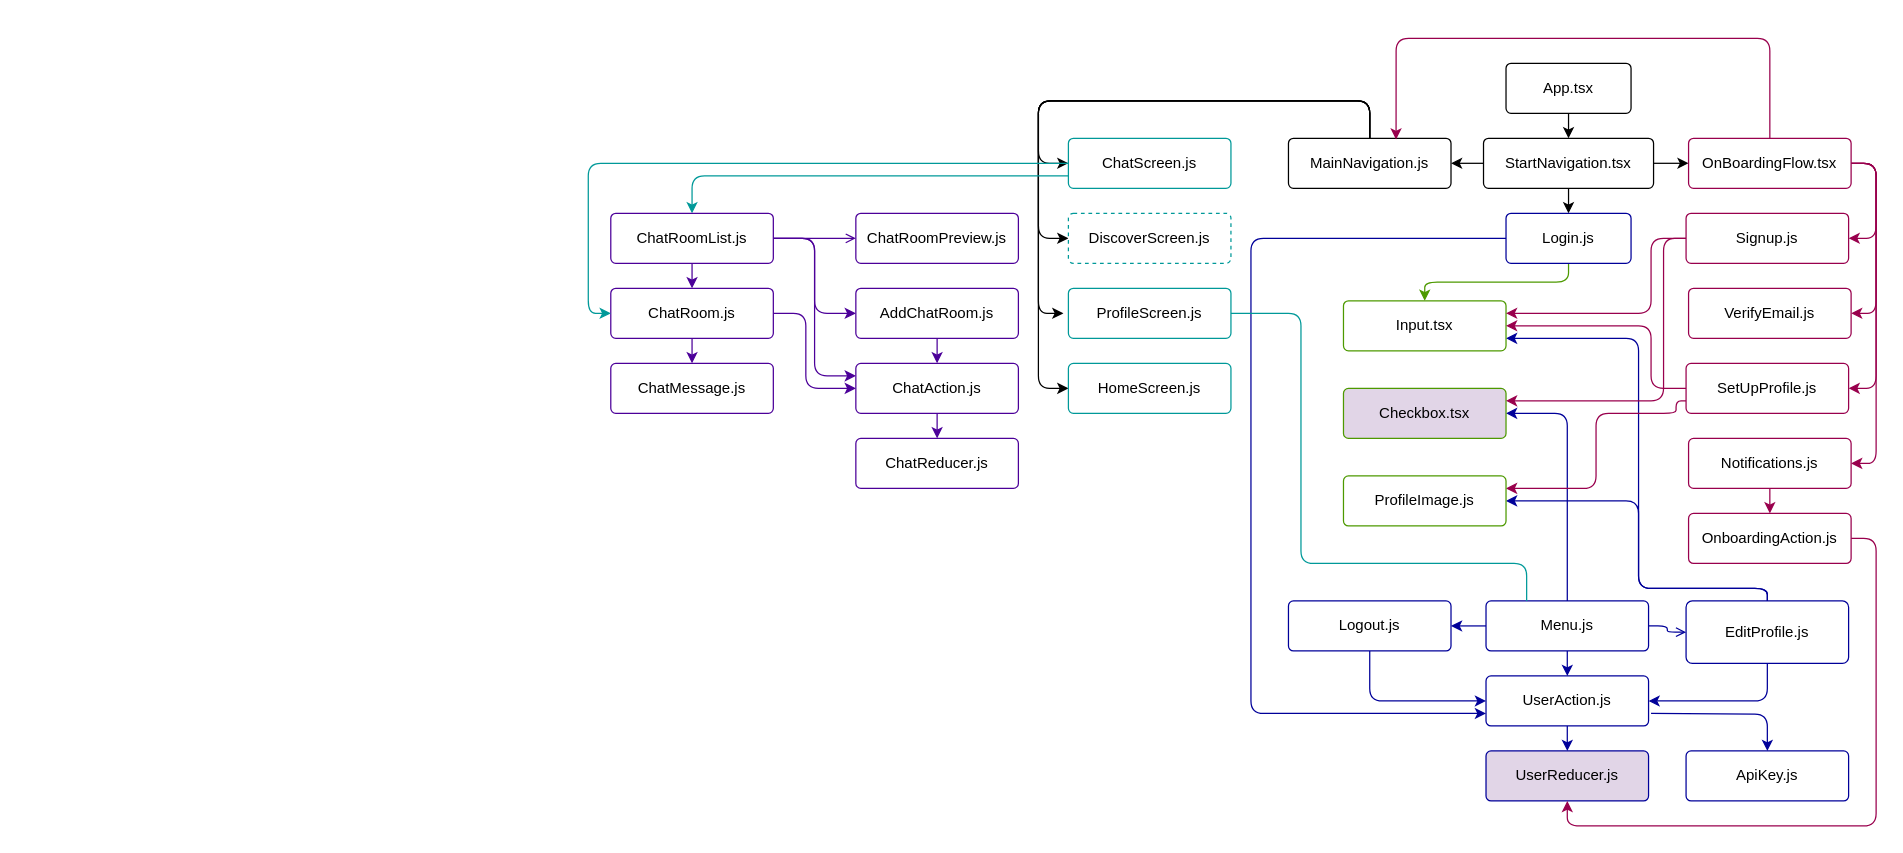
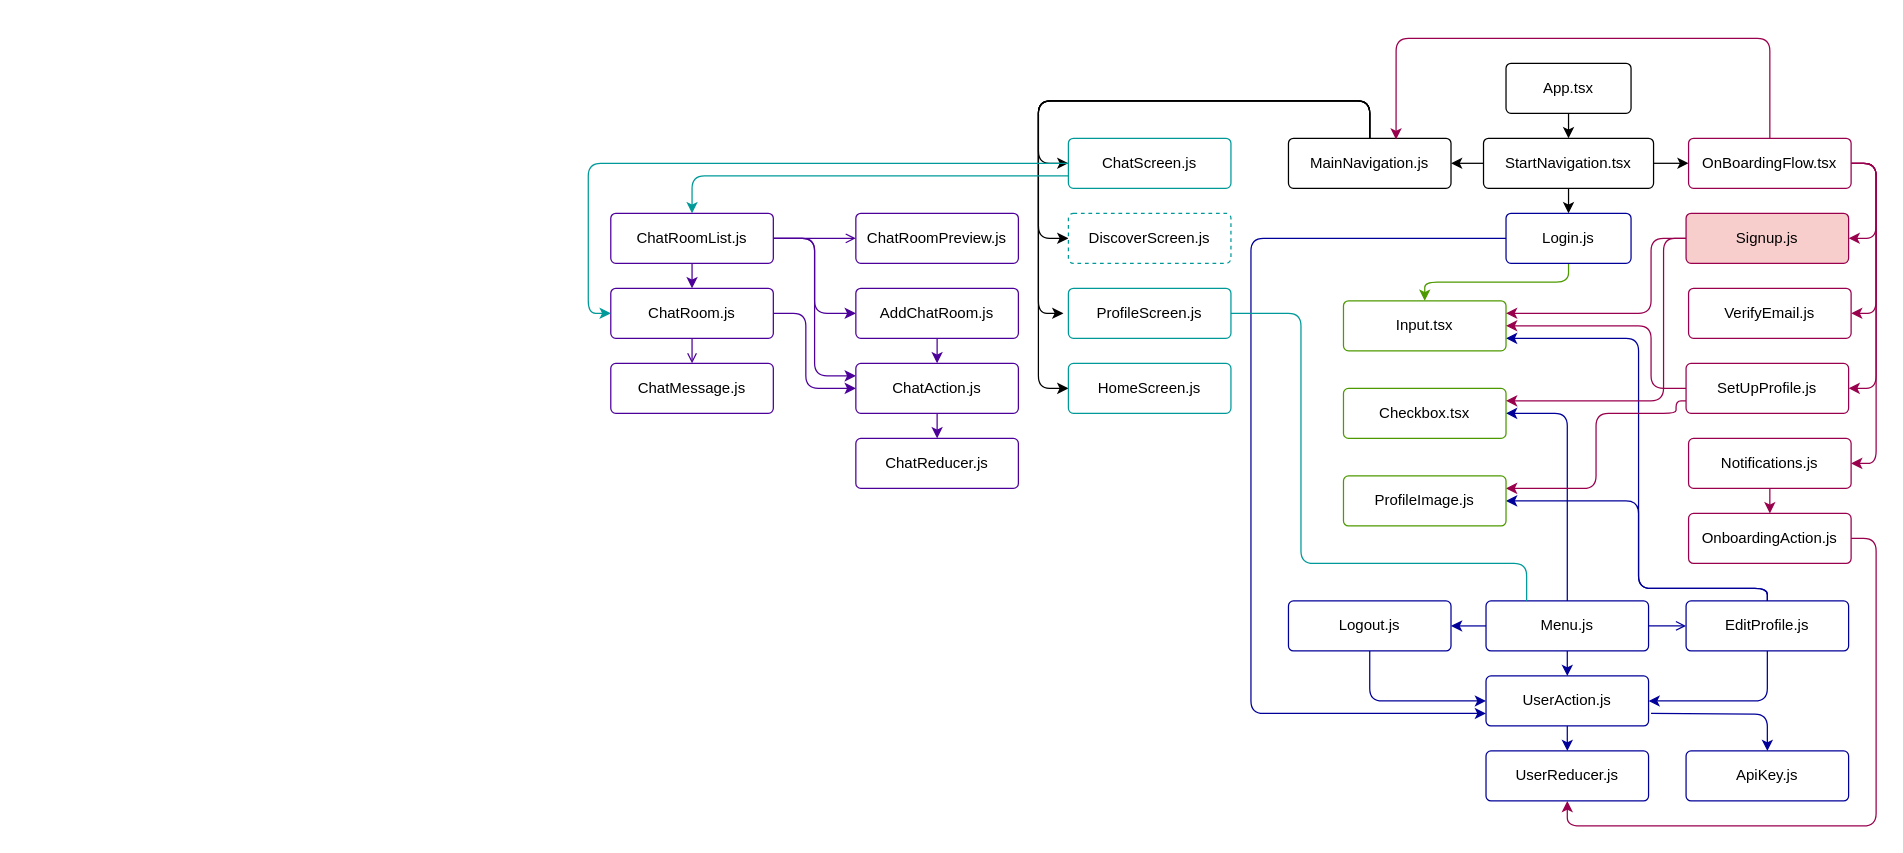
node "Signup.js": fillcolor #ffffff -> #f8cecc
edge "ChatRoom.js" -> "ChatMessage.js": arrowhead classic -> open
node "Checkbox.tsx": fillcolor #e1d5e7 -> #ffffff
node "EditProfile.js": size 163x63 -> 163x50
node "UserReducer.js": fillcolor #e1d5e7 -> #ffffff
